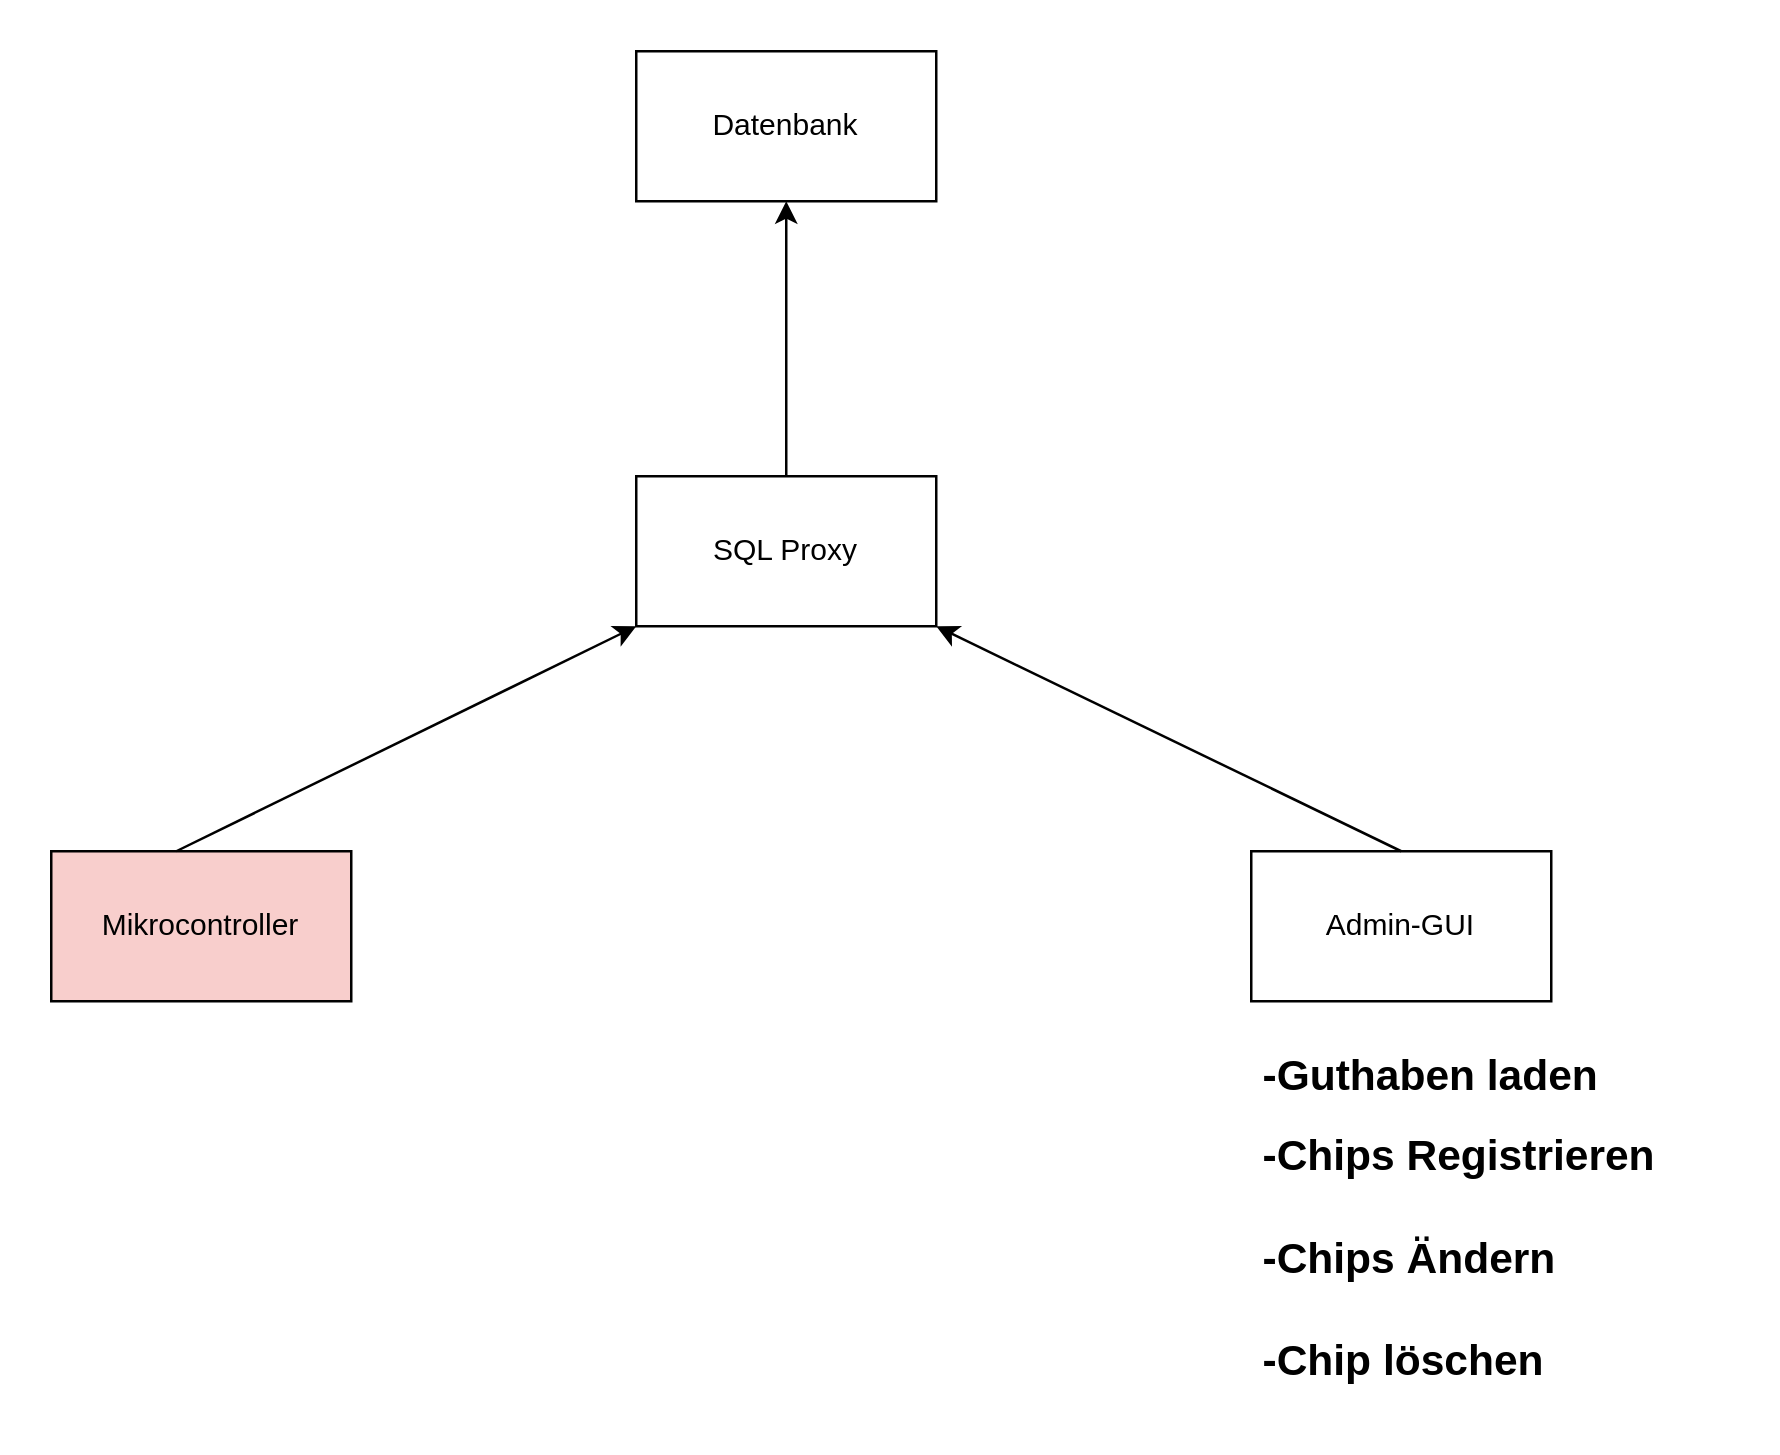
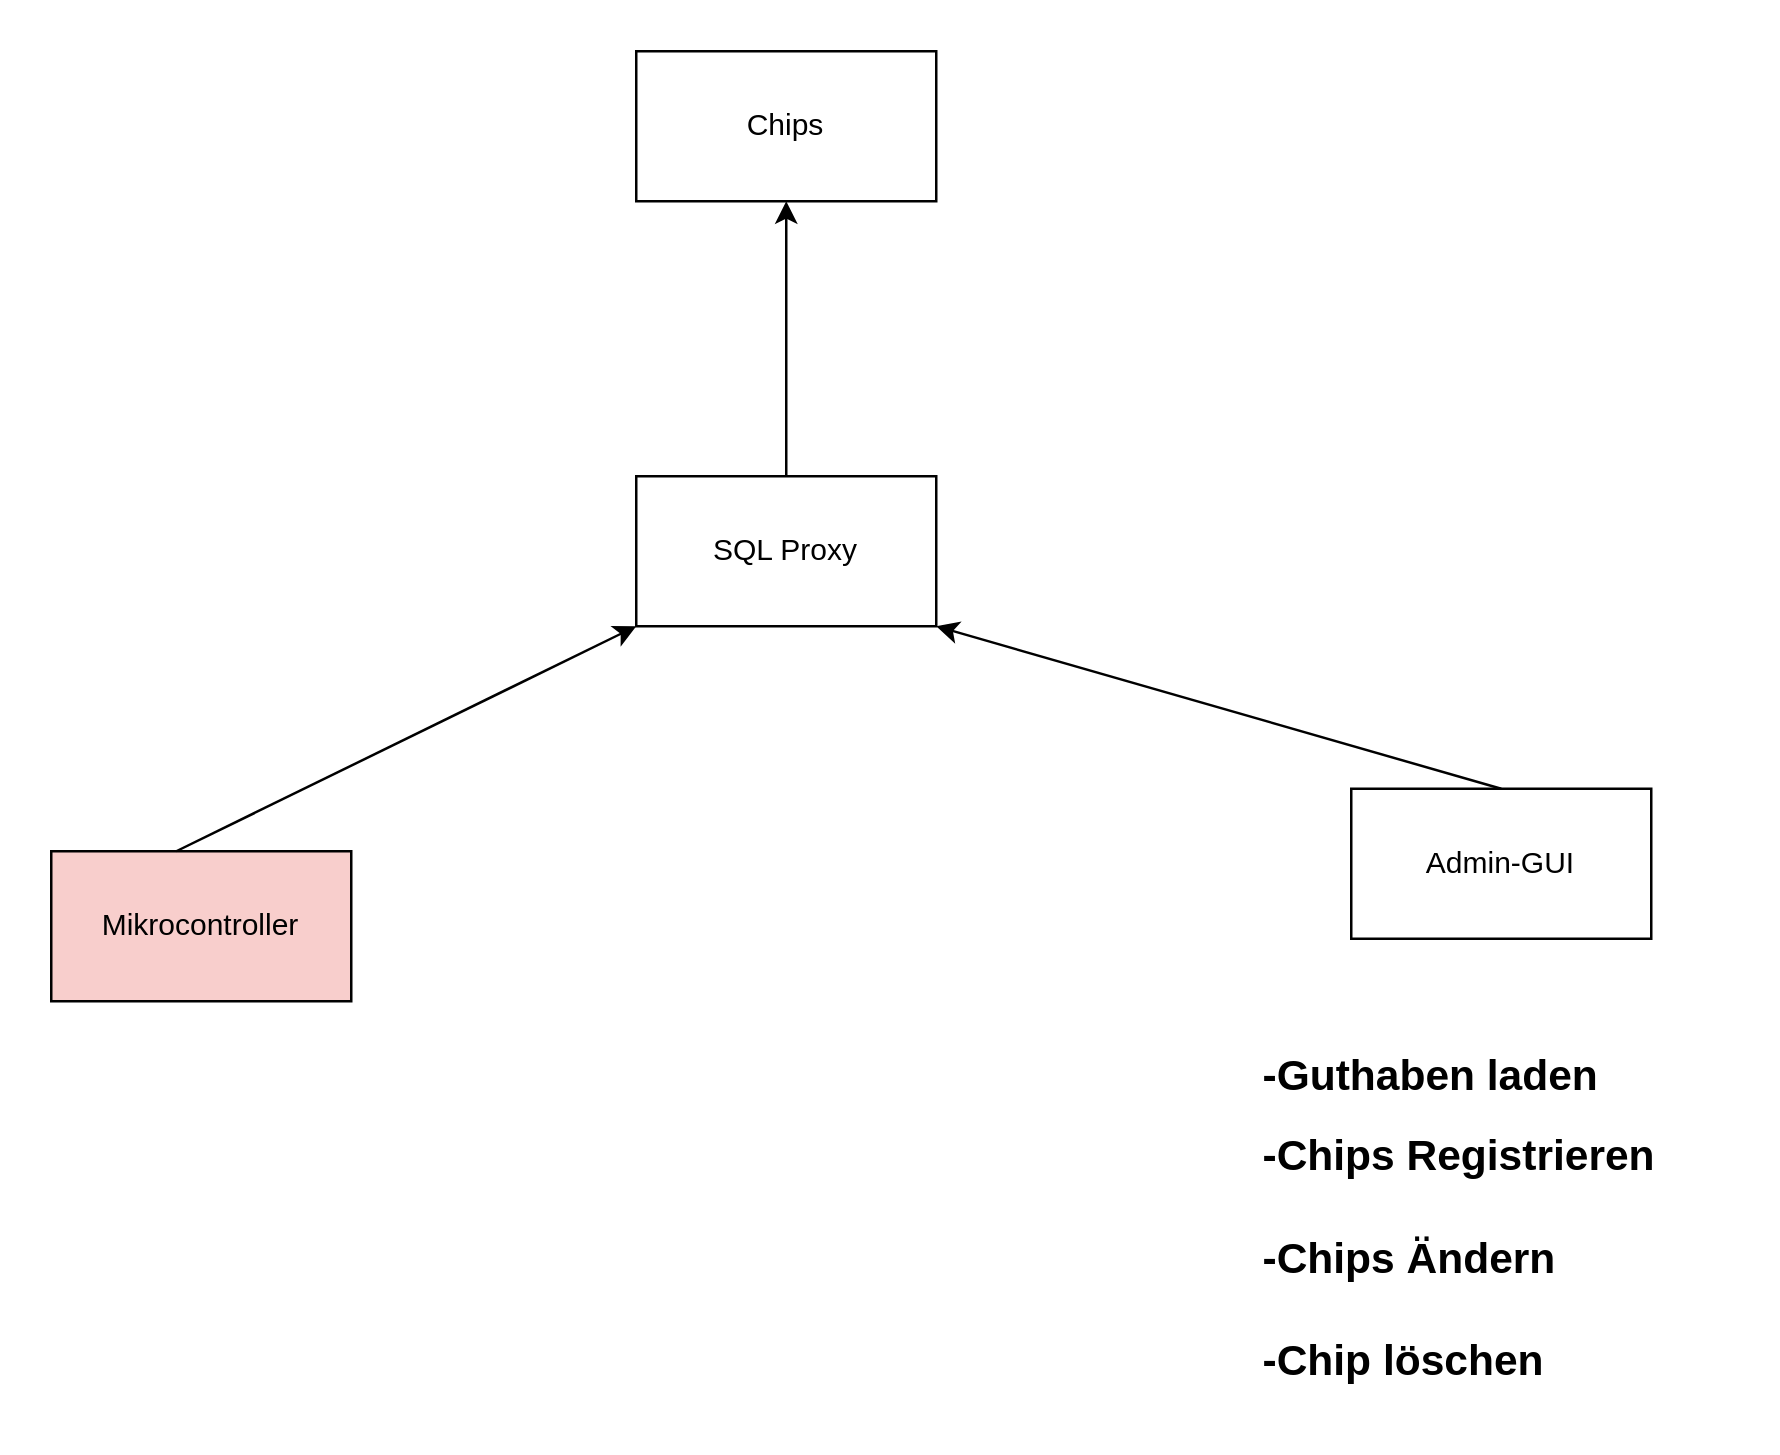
node "Datenbank": label "Datenbank" -> "Chips"
node "Admin-GUI": moved (1401, 926) -> (1501, 864)
